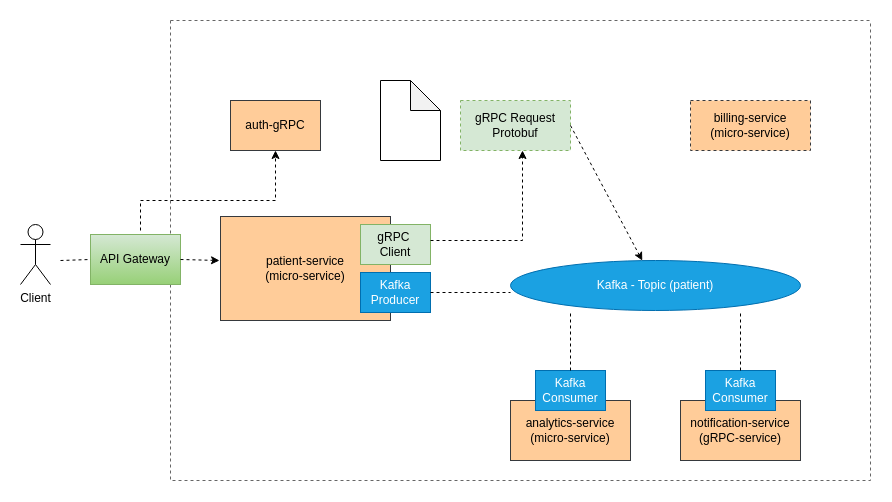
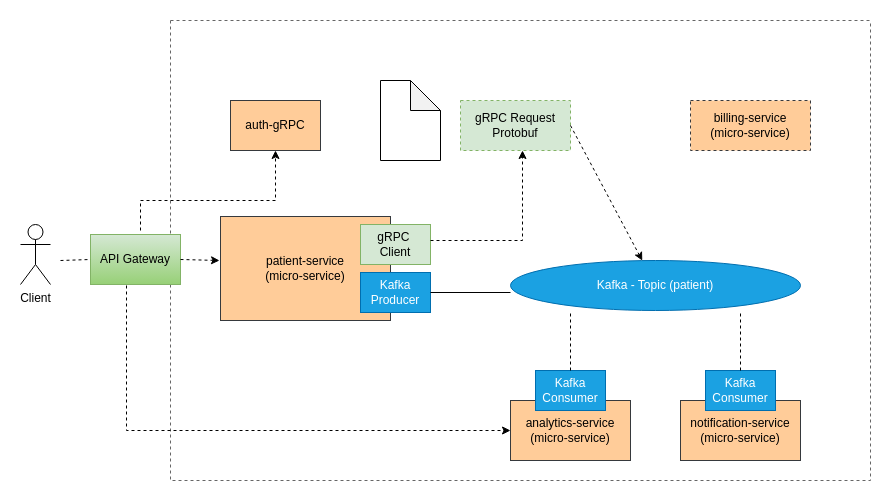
edge "Kafka - Topic (patient)" -- "Kafka Producer": style dashed -> solid
edge "API Gateway" -> "analytics-service (micro-service)": added
node "notification-service (gRPC-service)": label "notification-service (gRPC-service)" -> "notification-service (micro-service)"
